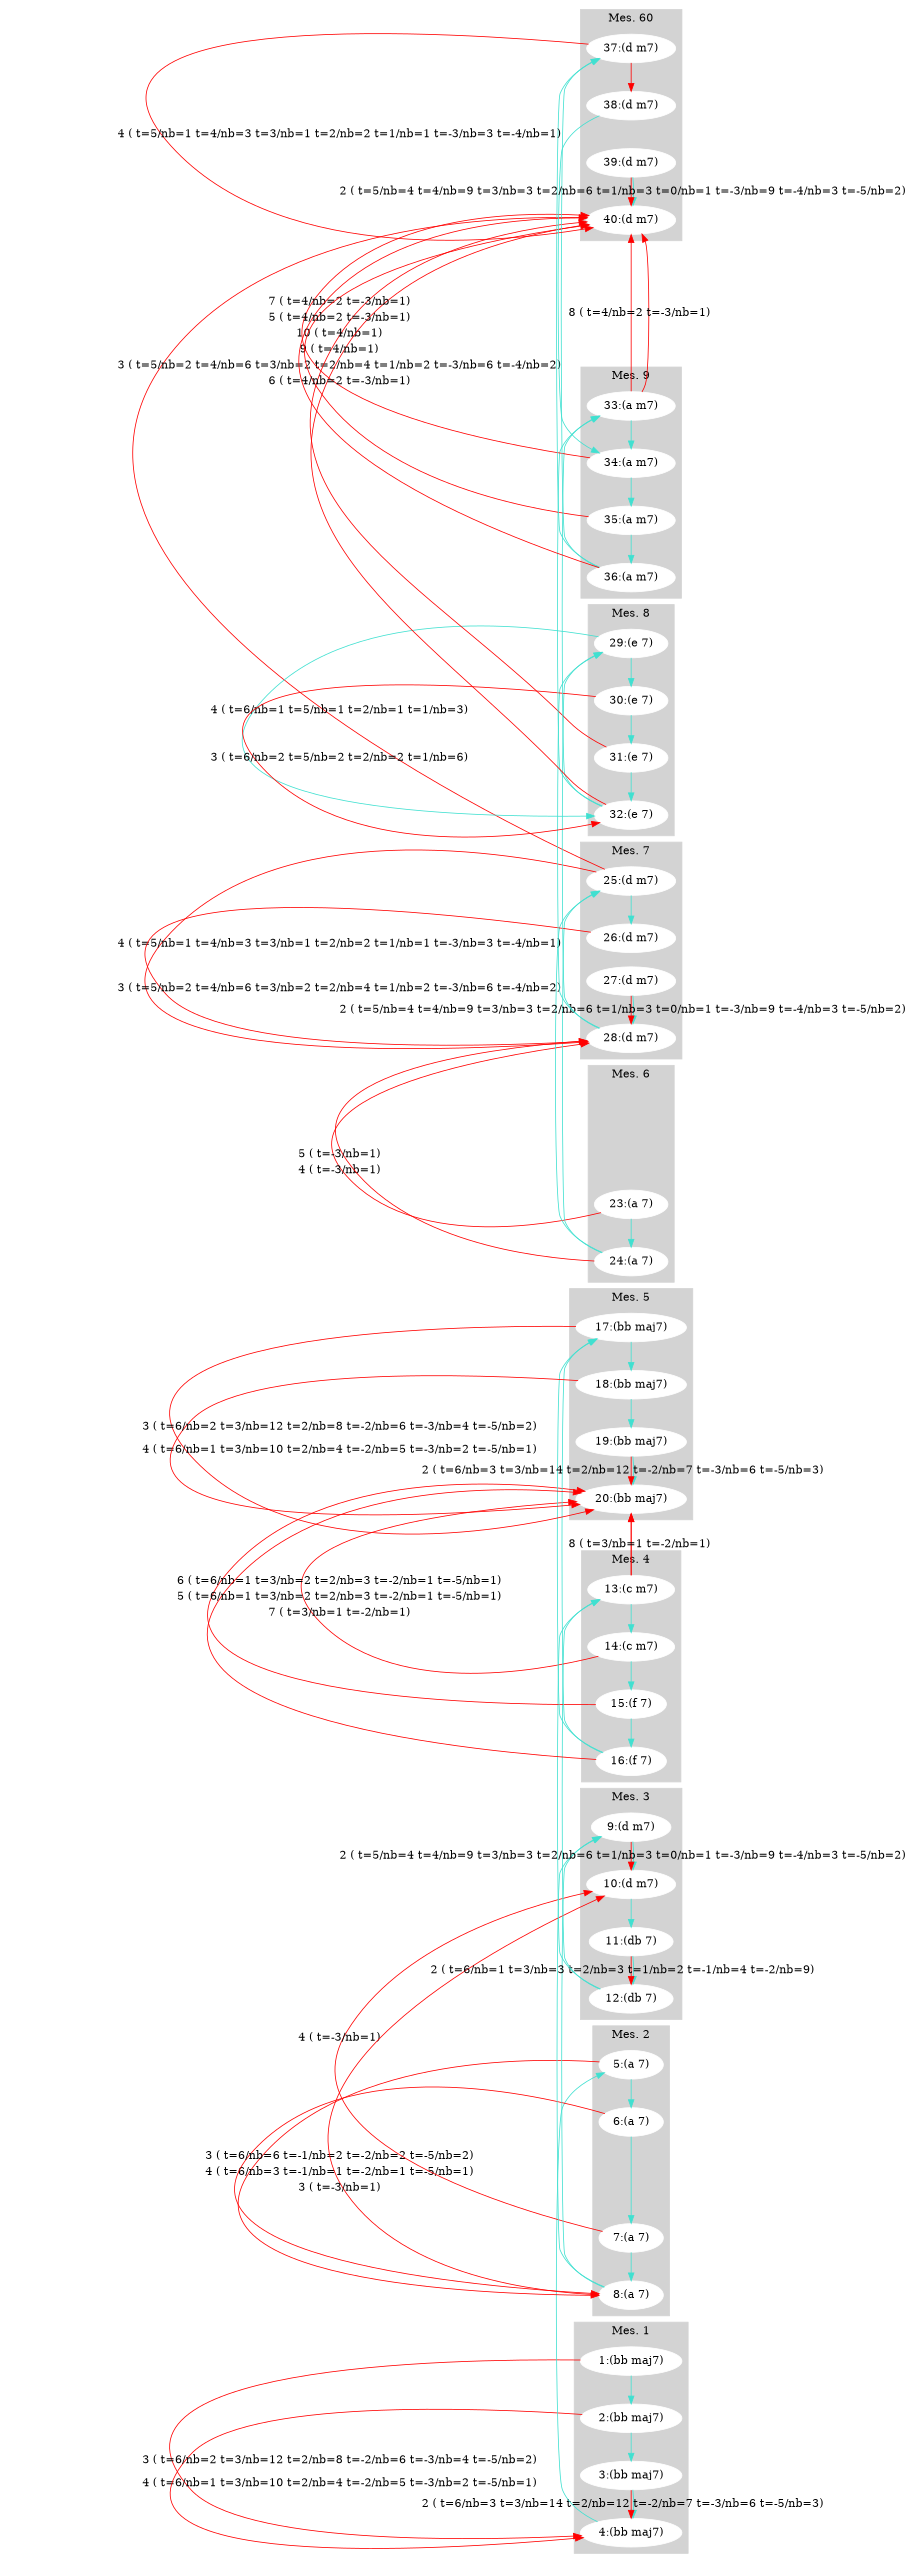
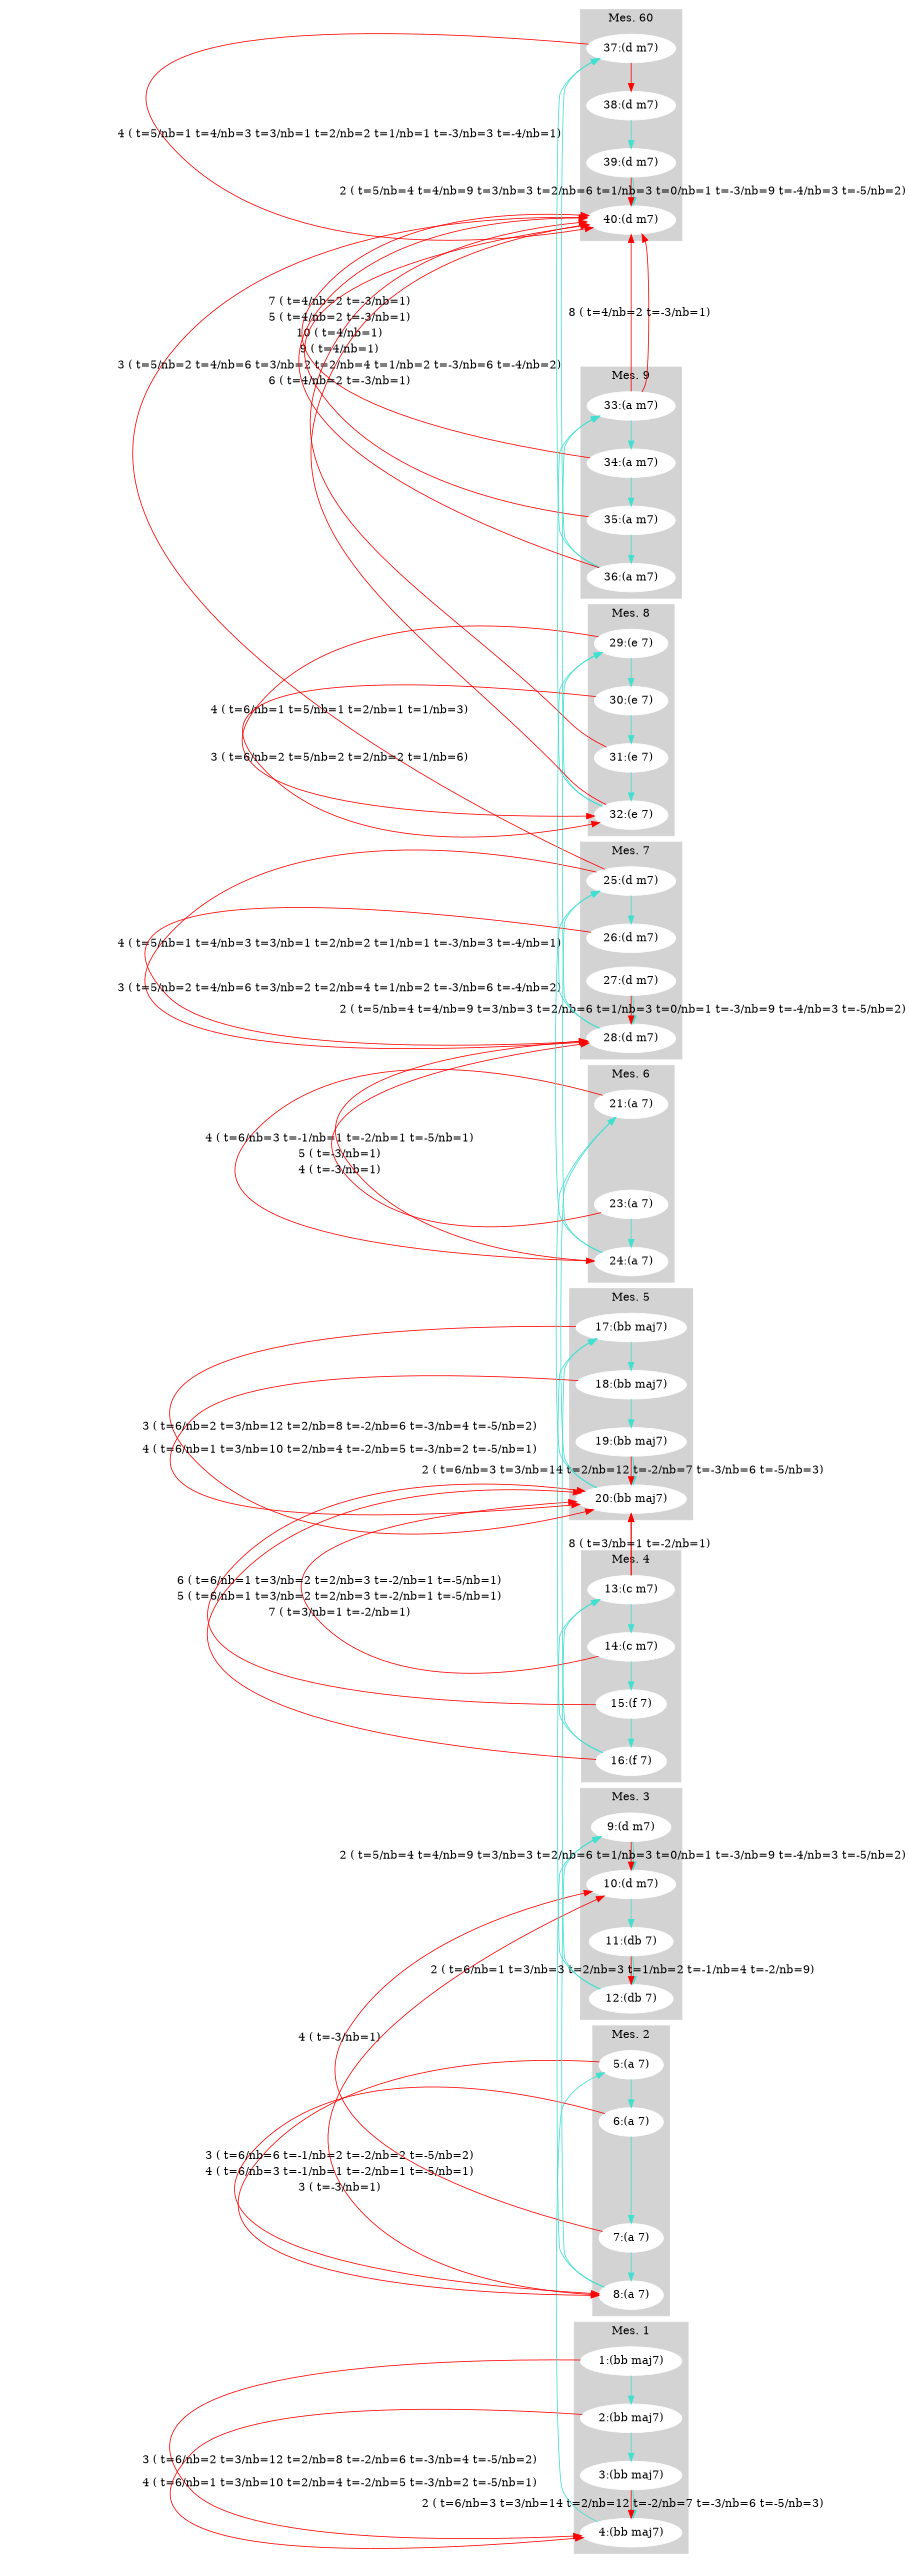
edge "38:(d m7)" -> "34:(a m7)": now "38:(d m7)" -> "39:(d m7)"
edge "29:(e 7)" -> "32:(e 7)": color turquoise -> red
node "21:(a 7)": added
